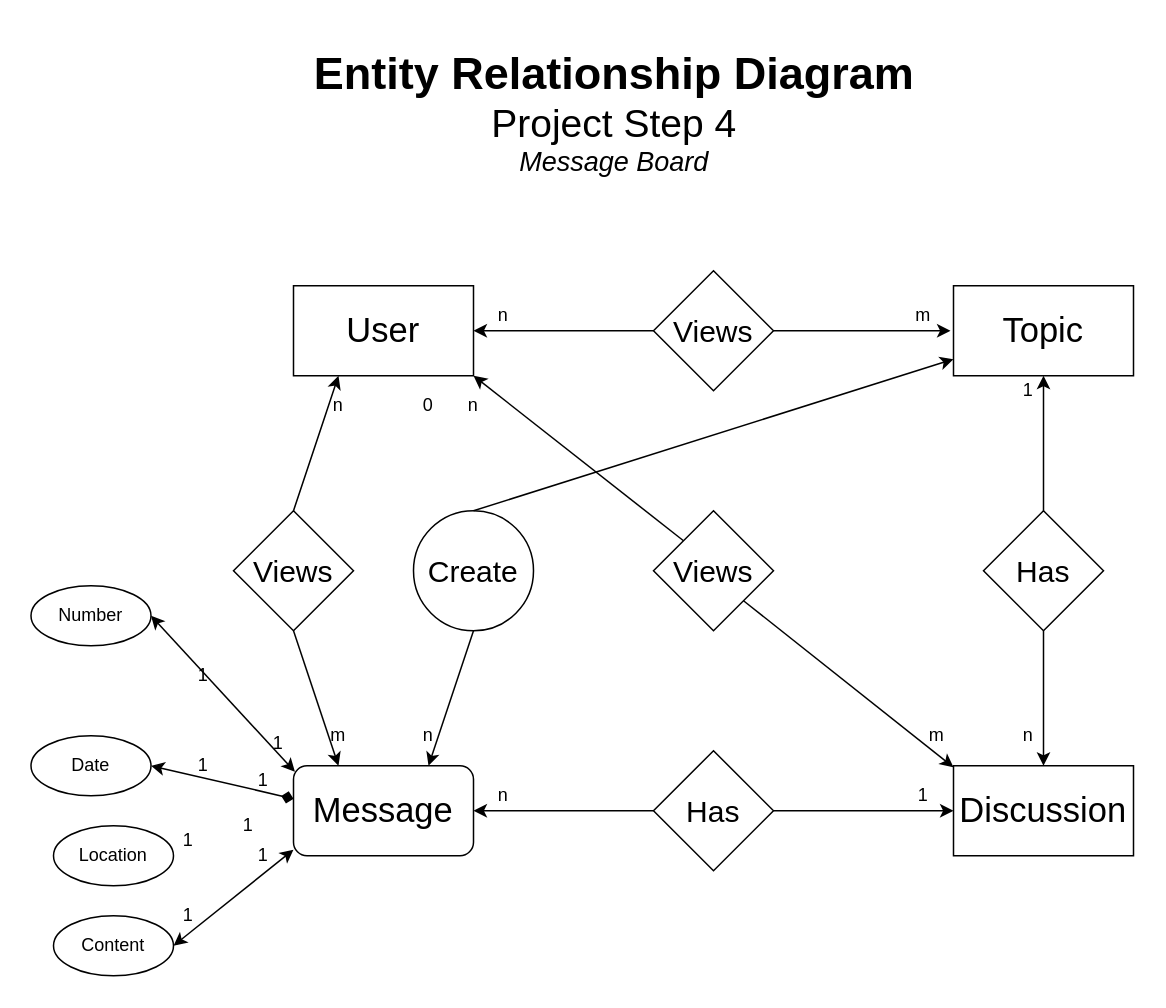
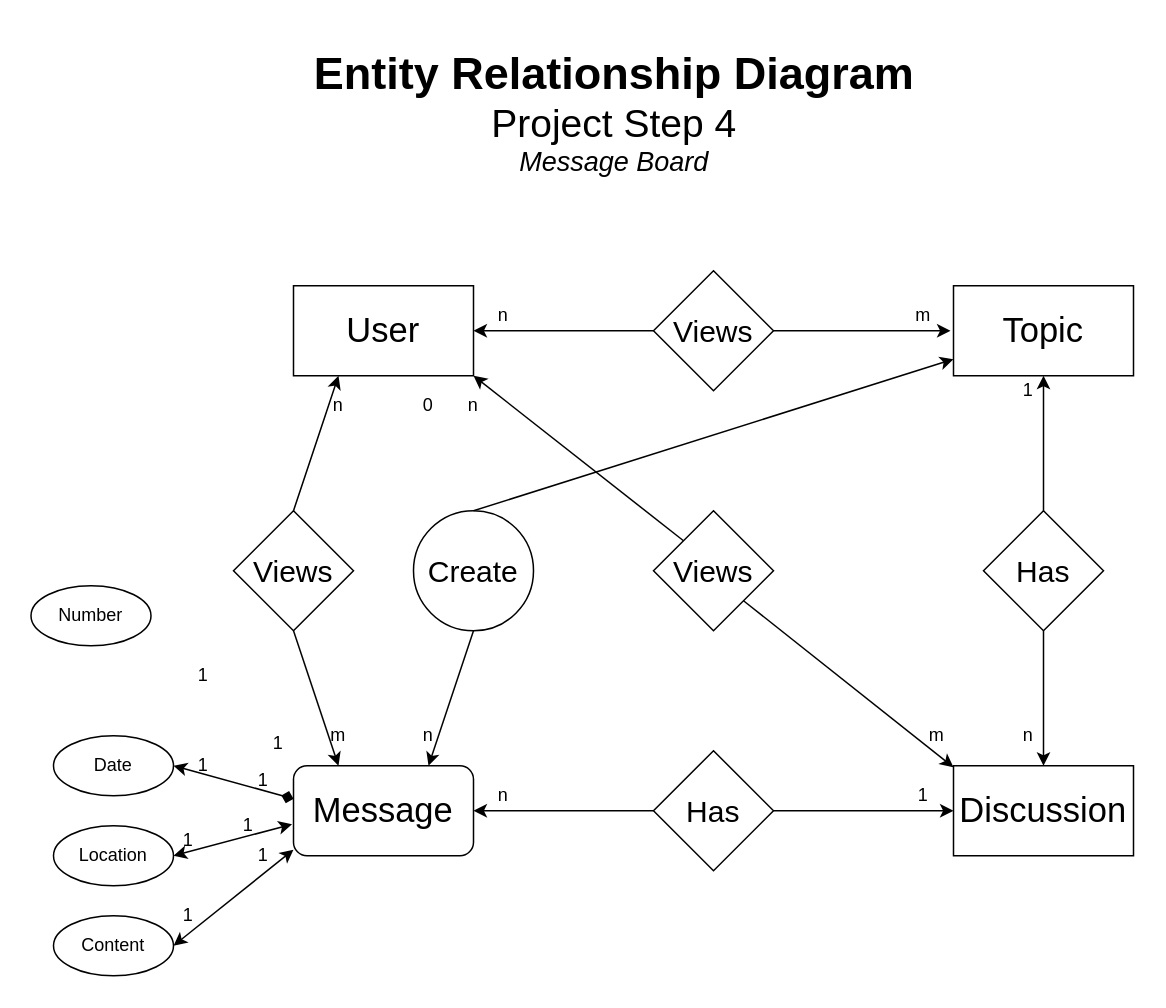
edge "Number" -- "Message": removed
node "Date": moved (91, 766) -> (113, 766)
edge "Message" -- "Location": added
